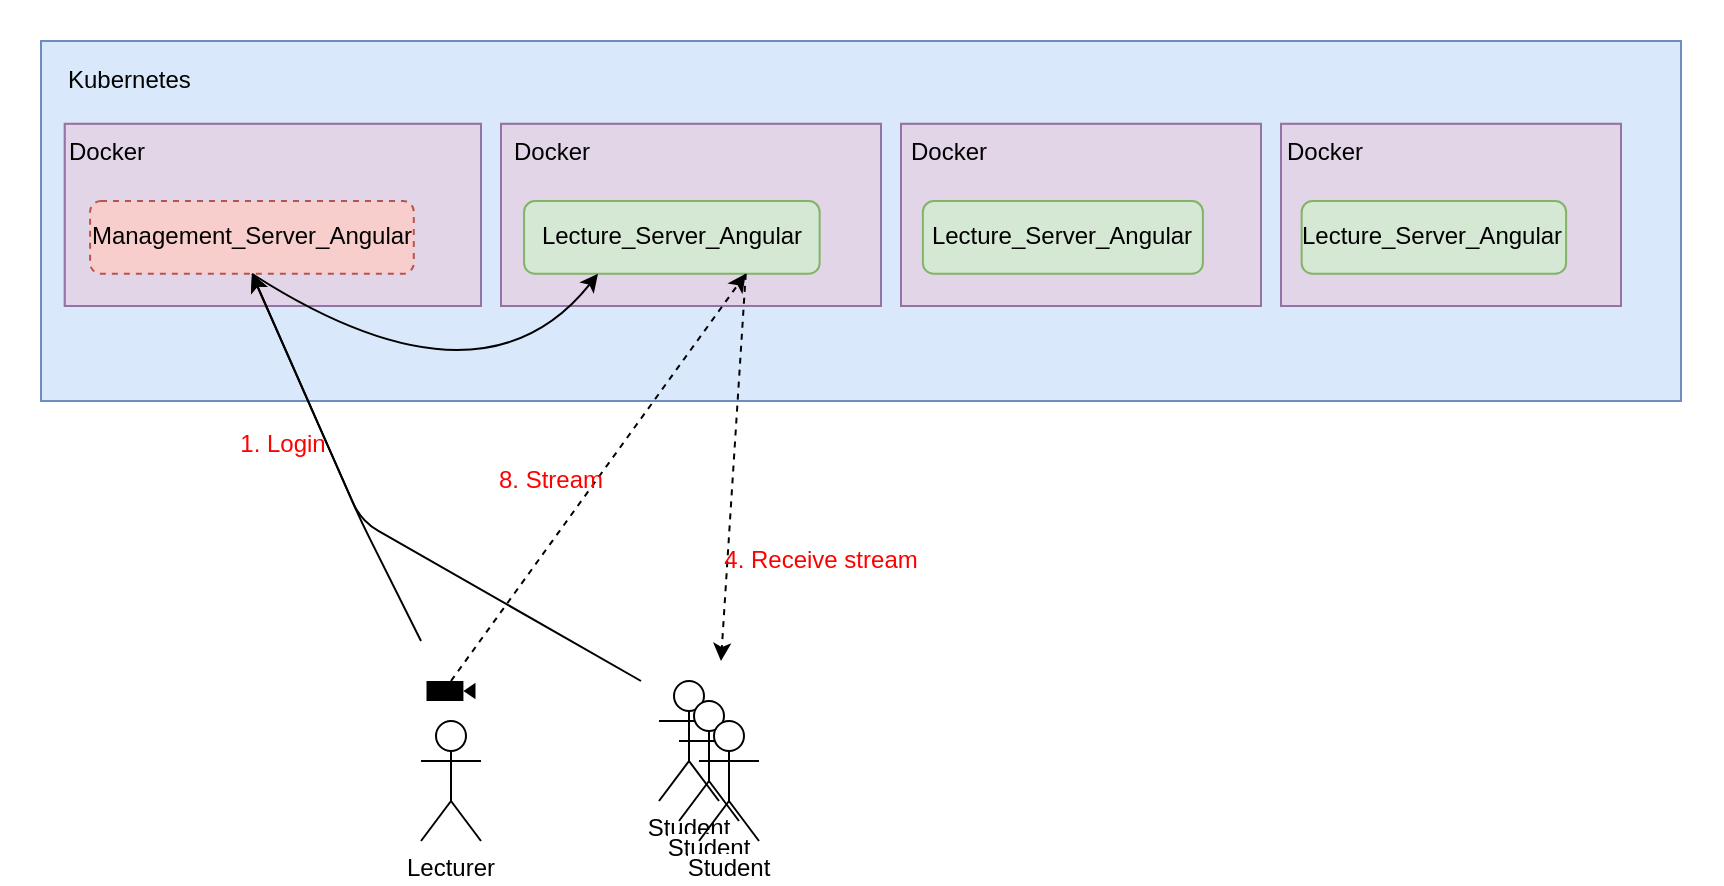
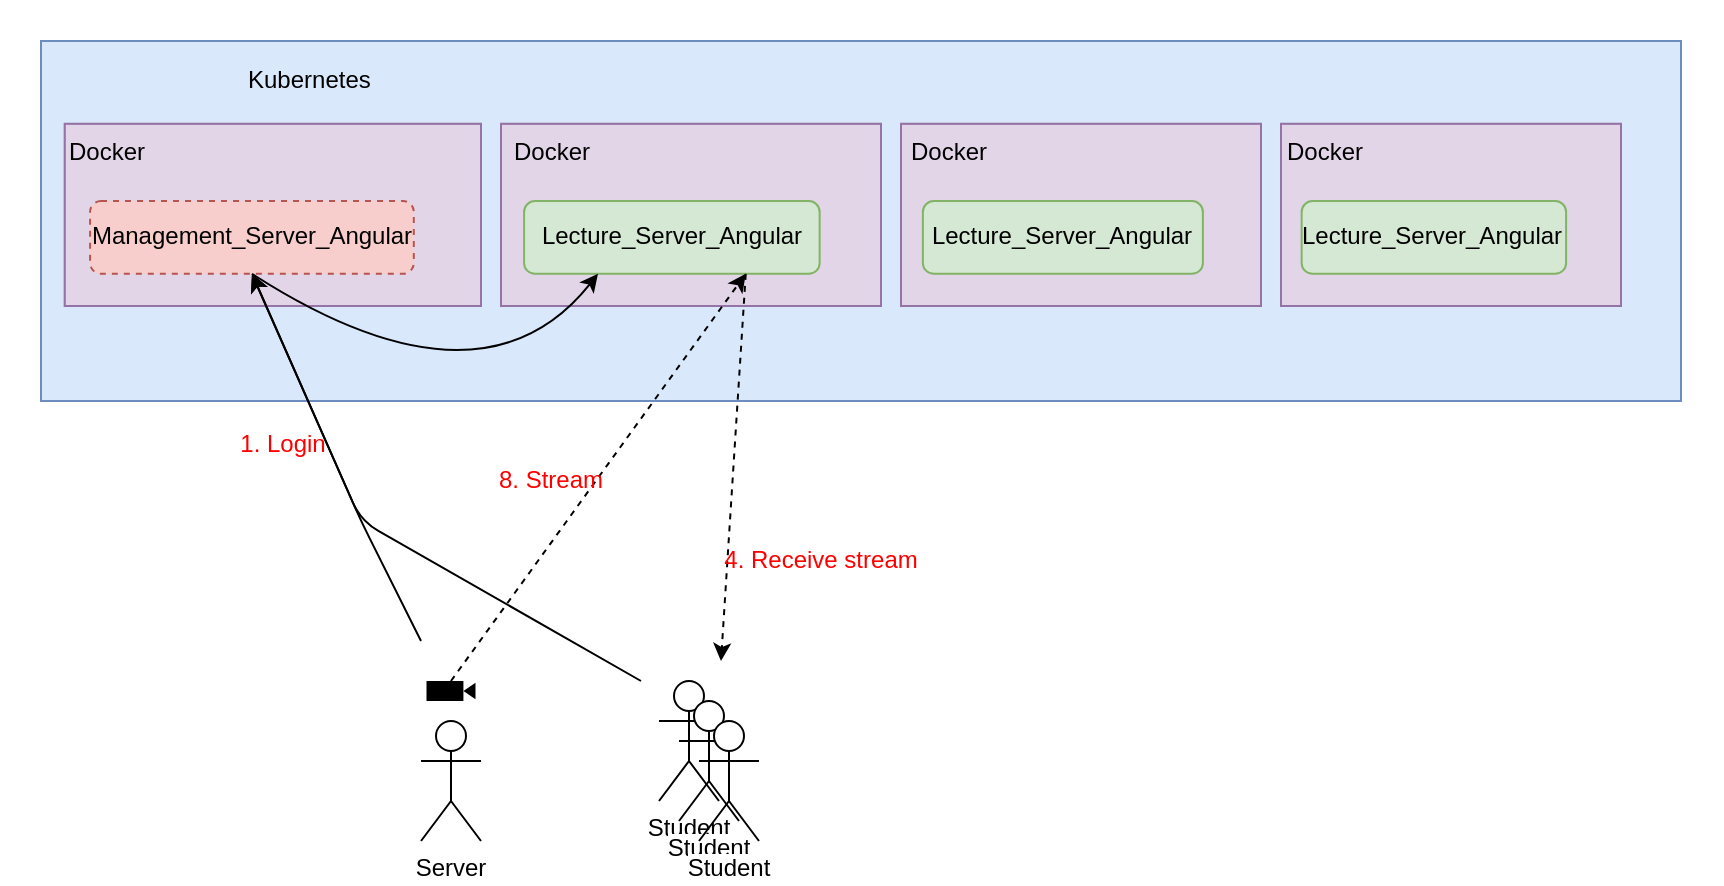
node "Kubernetes": moved (172, 71) -> (352, 71)
node "Lecturer": label "Lecturer" -> "Server"
